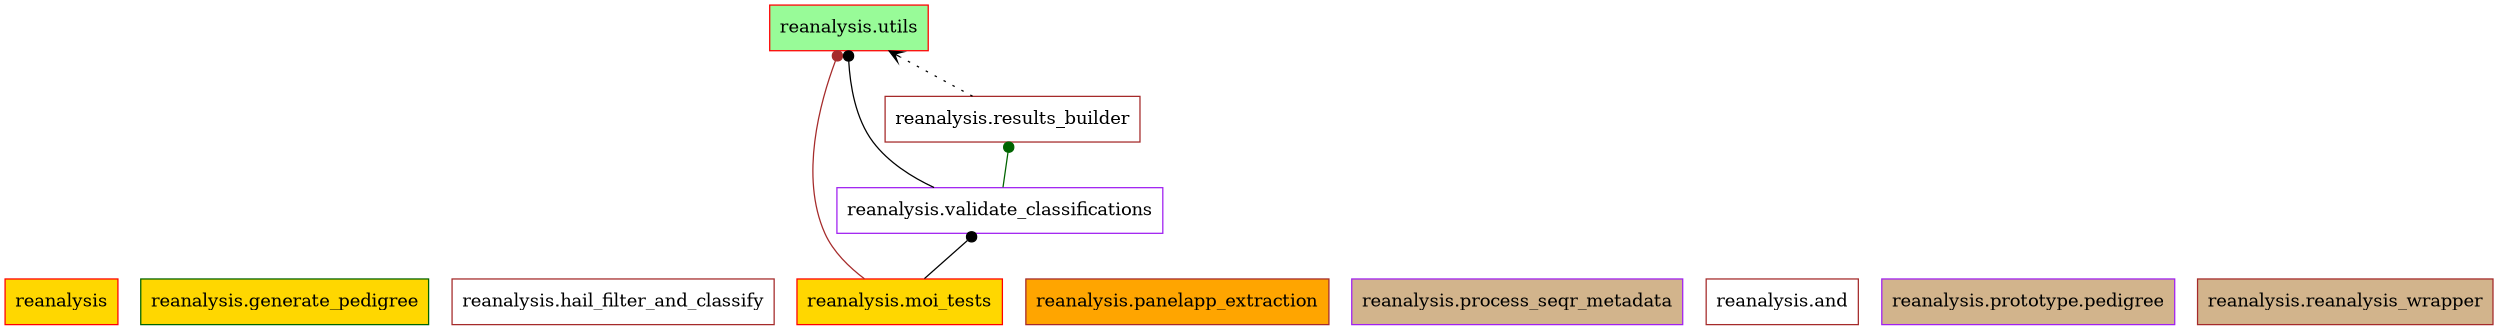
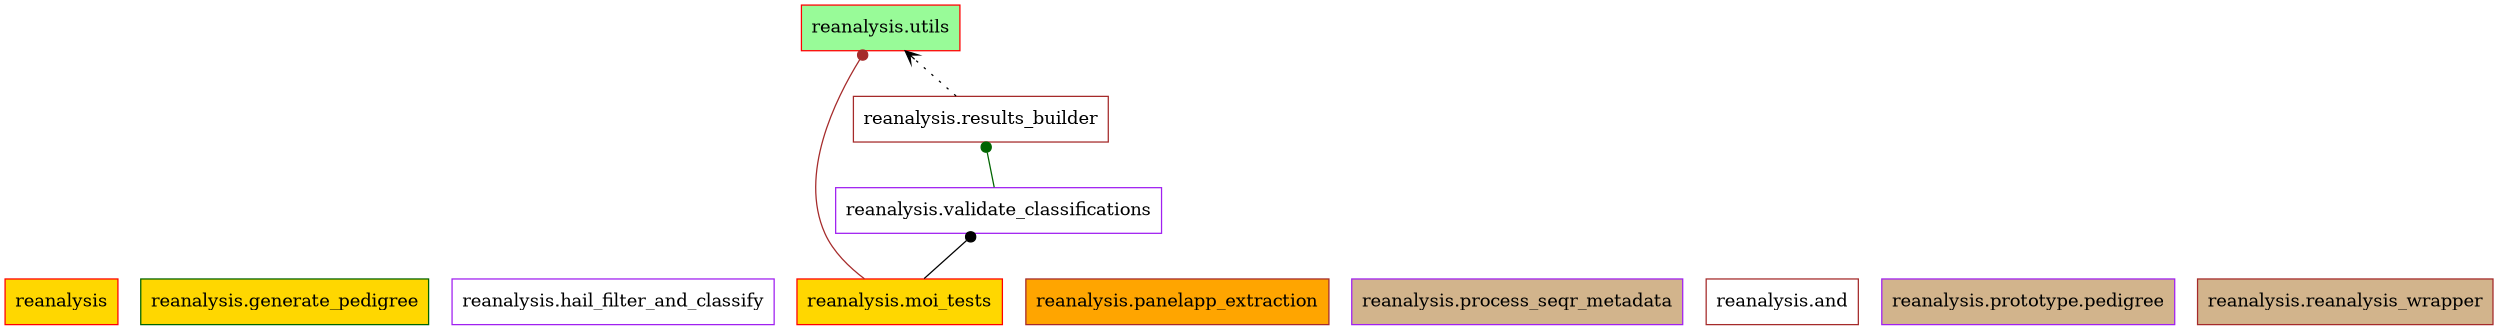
edge "reanalysis.validate_classifications" -> "reanalysis.utils": removed
node "reanalysis.hail_filter_and_classify": color brown -> purple
